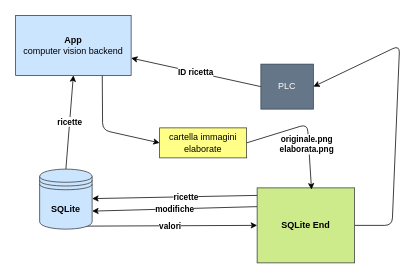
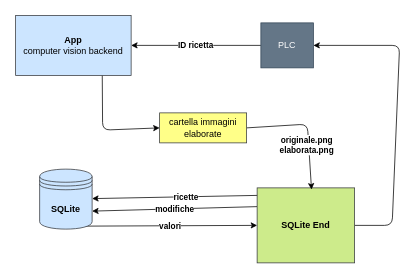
node "PLC": moved (287, 87) -> (287, 45)
edge "SQLite" -> "App computer vision backend": removed, label "ricette"
node "cartella immagini elaborate": moved (203, 143) -> (203, 128)
